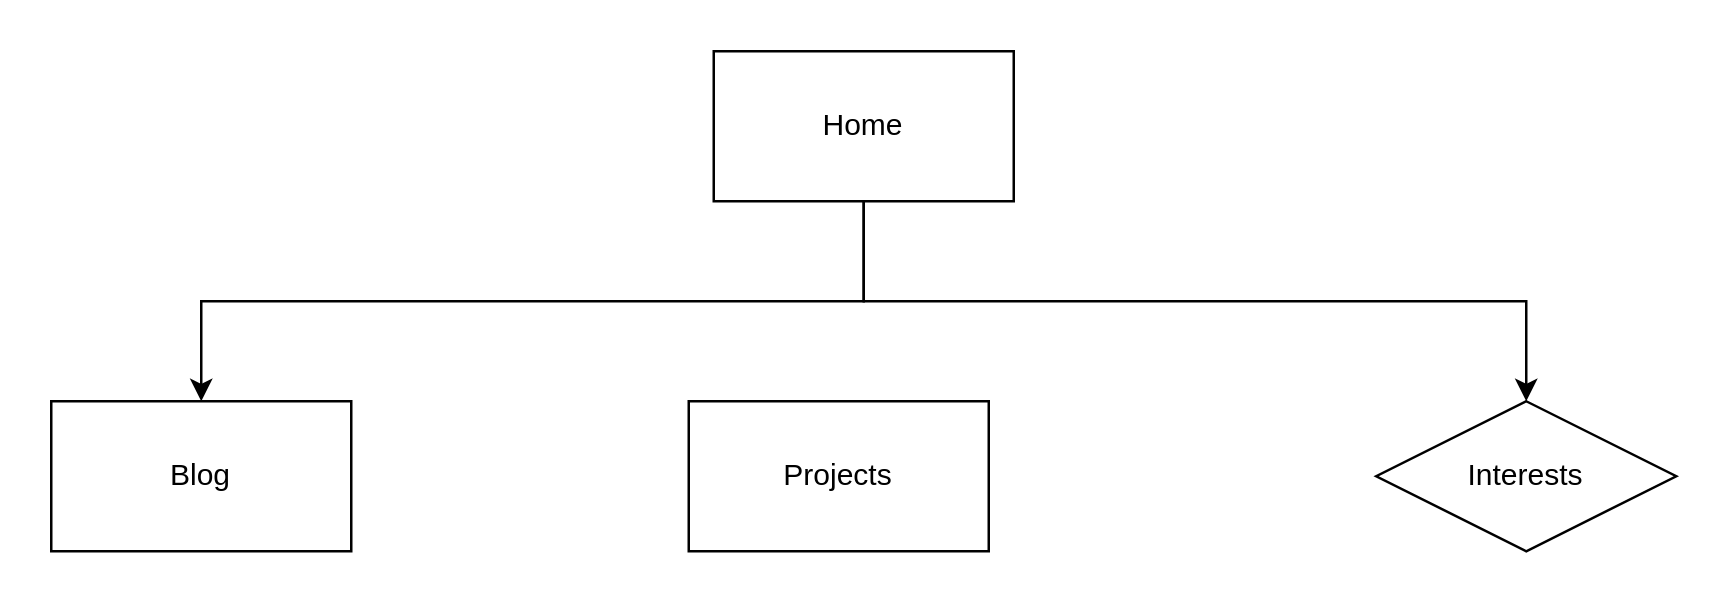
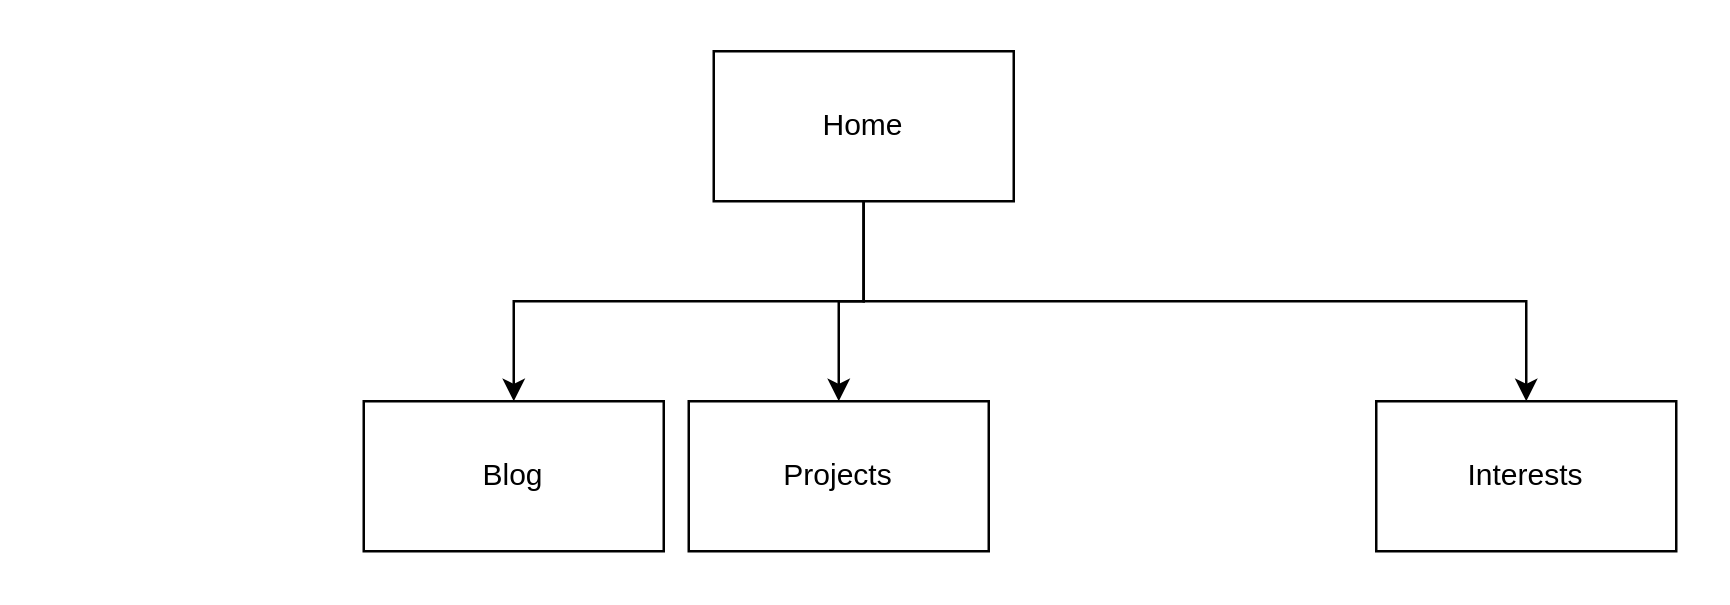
edge "Home" -> "Projects": added
node "Blog": moved (201, 476) -> (514, 476)
node "Interests": shape diamond -> rectangle
